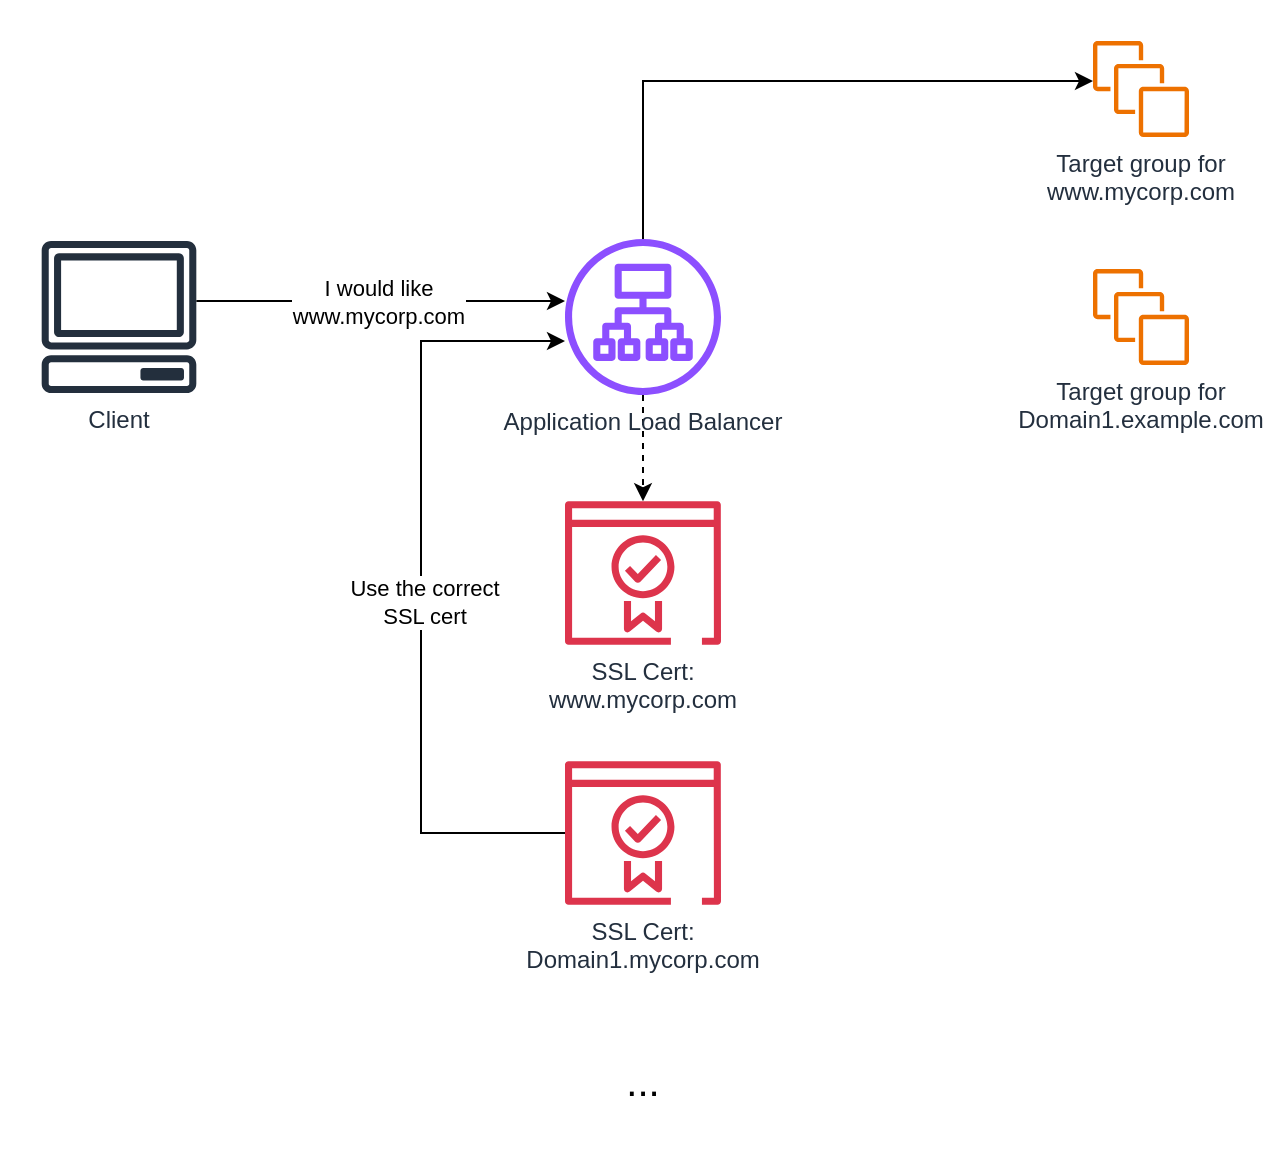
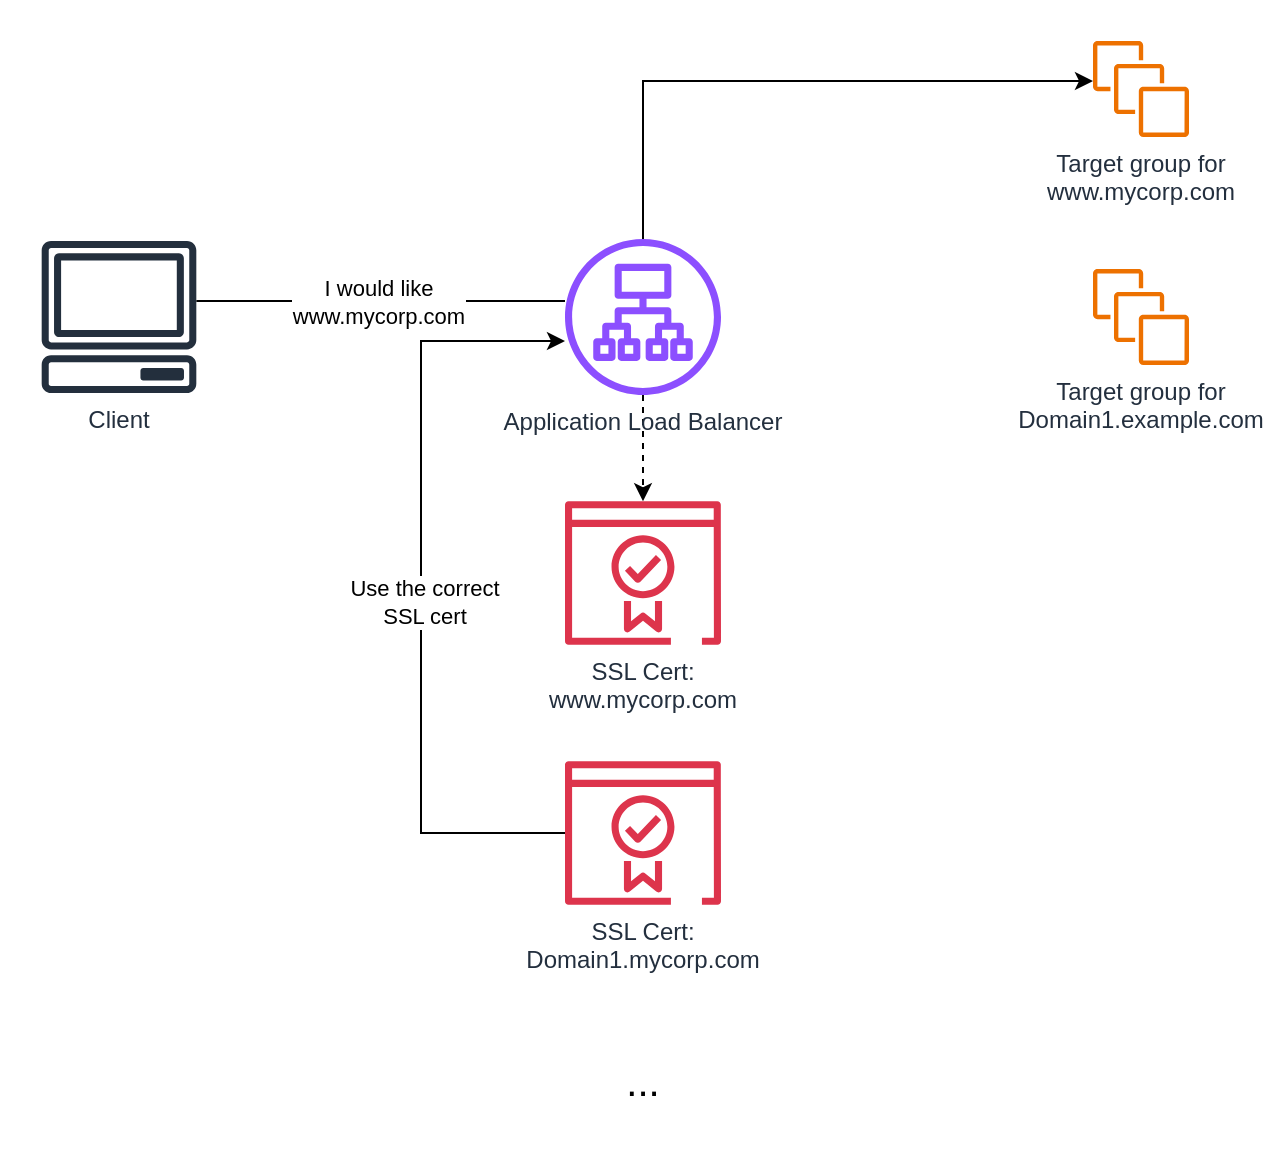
edge "Client" -> "Application Load Balancer": arrowhead classic -> none
